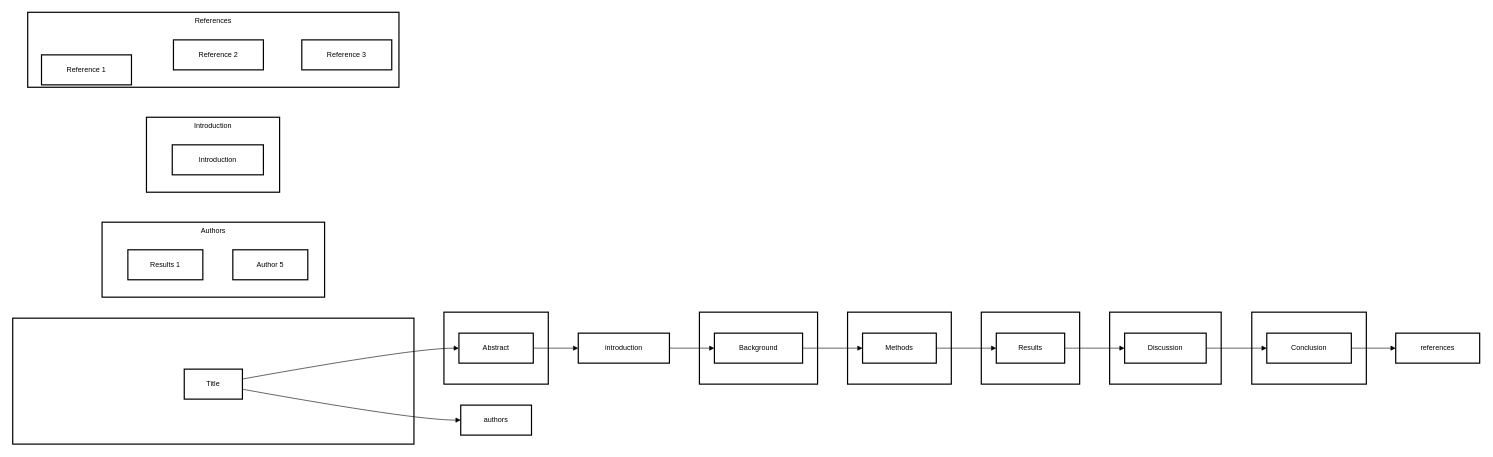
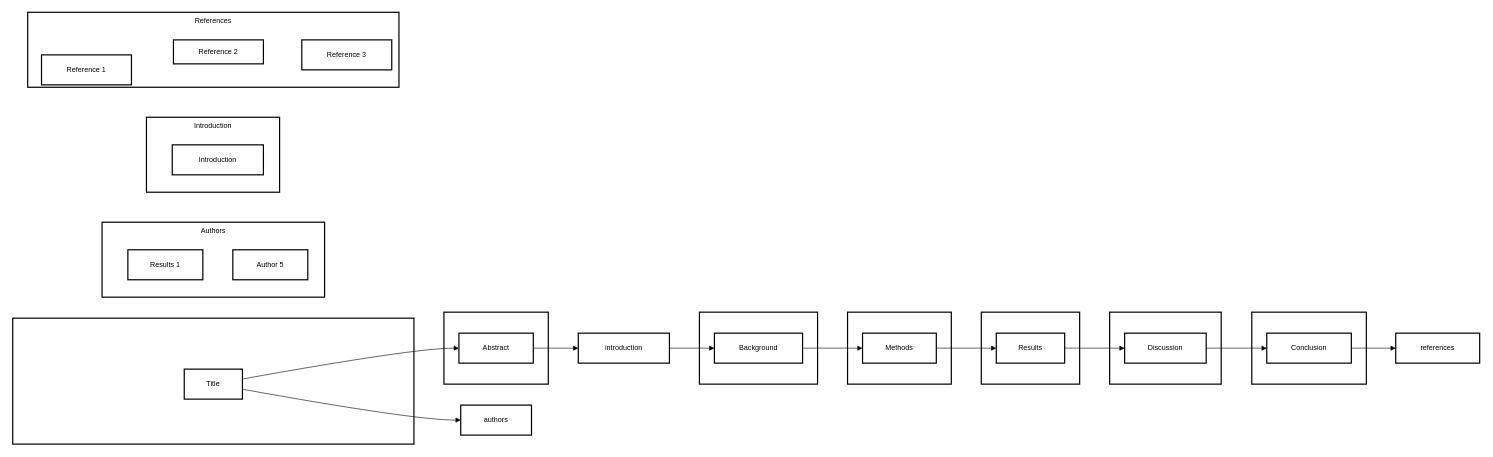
node "Reference 2": size 90x30 -> 90x24
